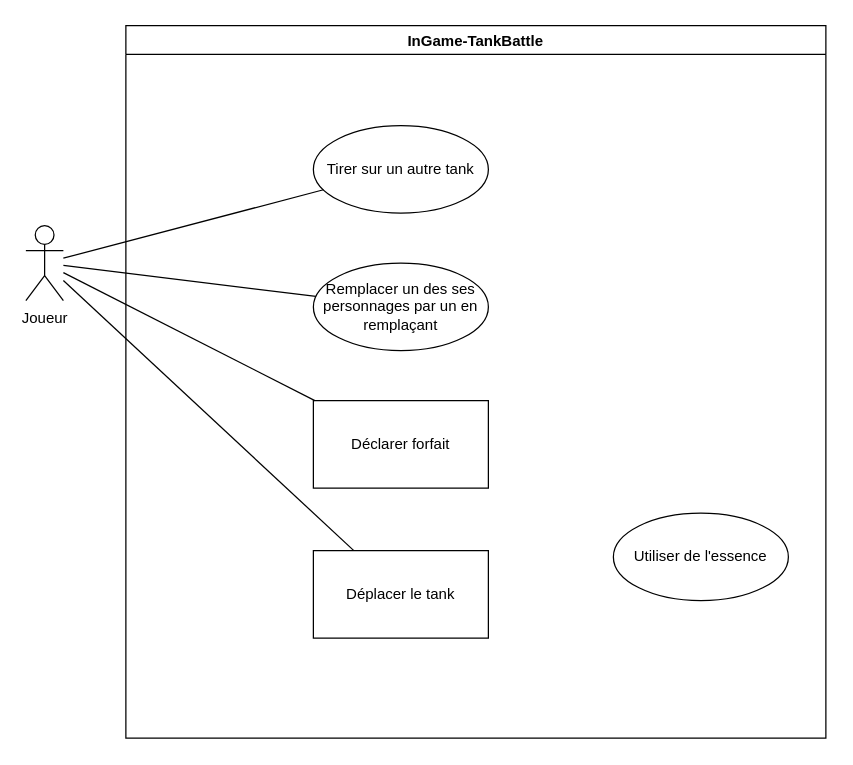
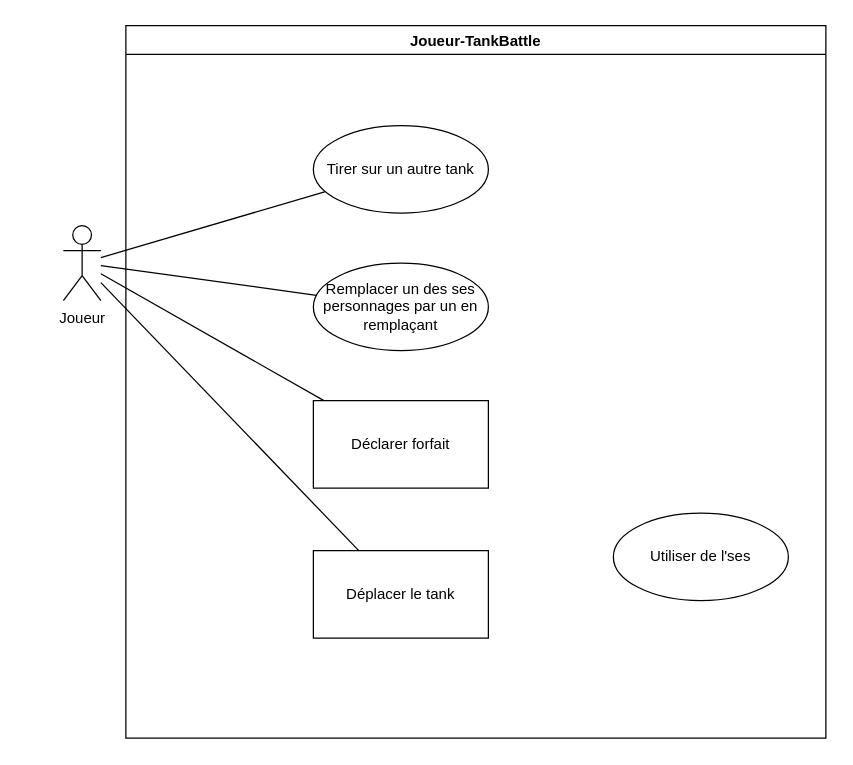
node "InGame-TankBattle": label "InGame-TankBattle" -> "Joueur-TankBattle"
node "Joueur": moved (44, 263) -> (82, 263)
node "Utiliser de l'essence": label "Utiliser de l'essence" -> "Utiliser de l'ses"
